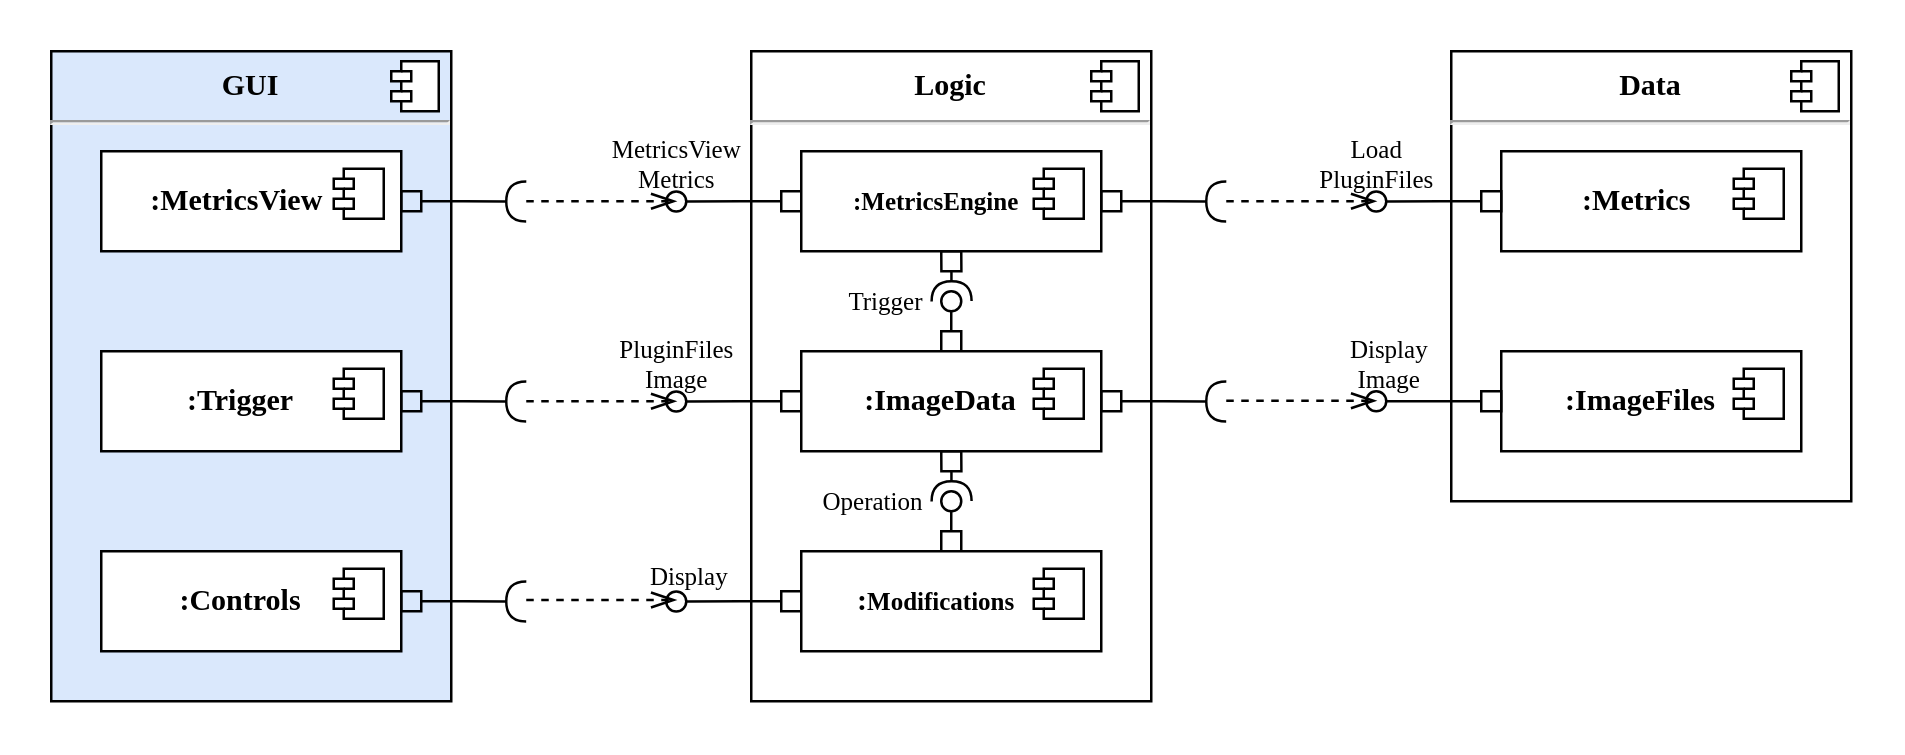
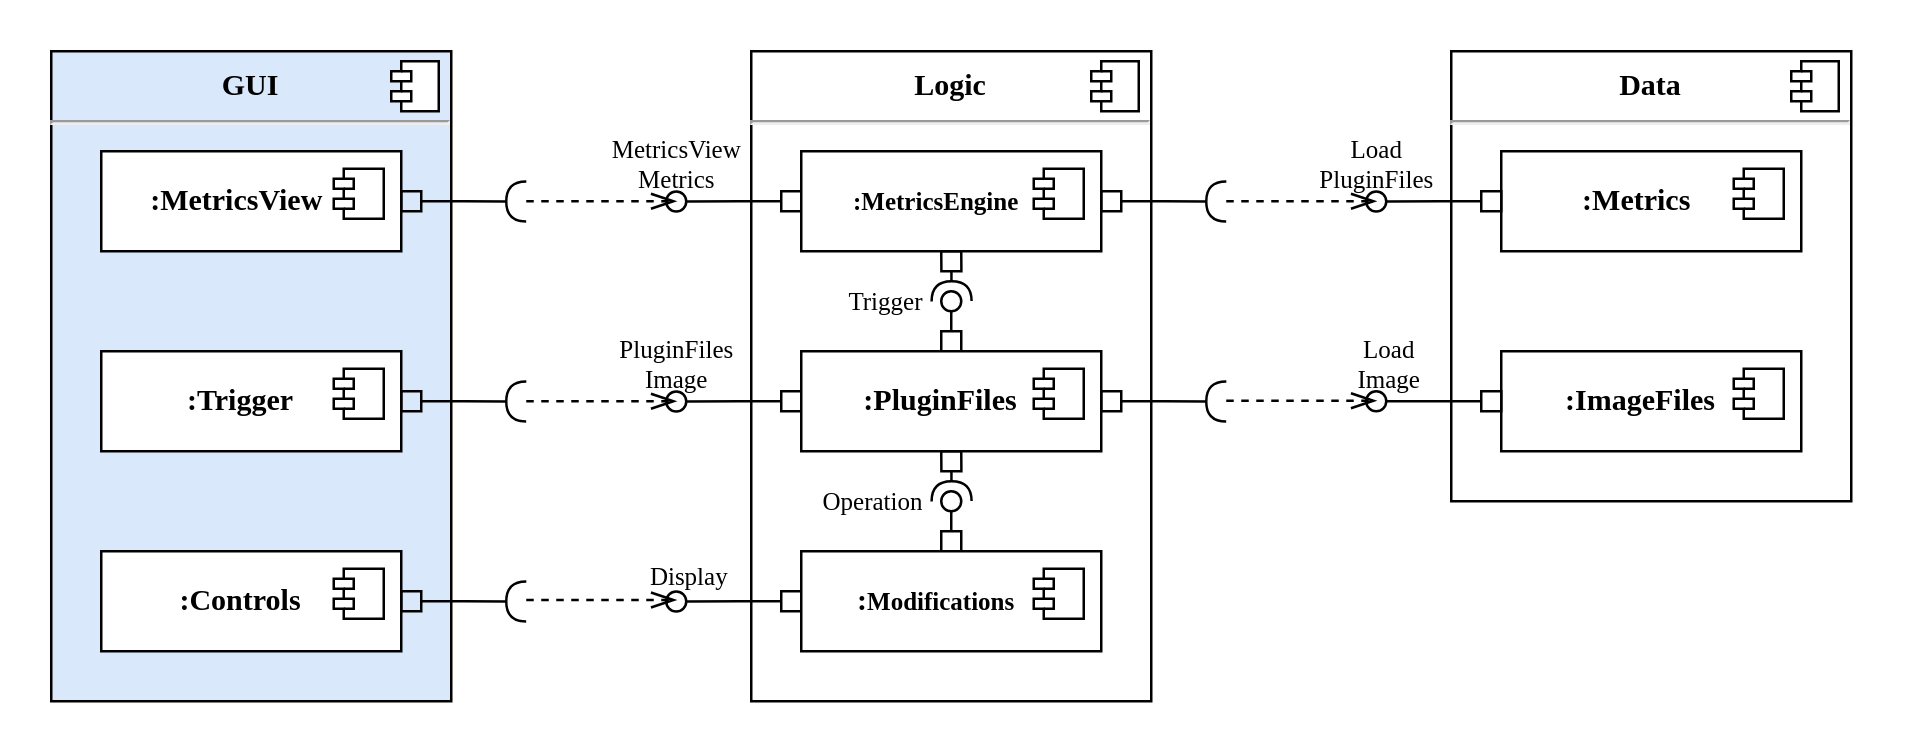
node "Display Image": label "Display Image" -> "Load Image"
node ":ImageData": label ":ImageData" -> ":PluginFiles"
